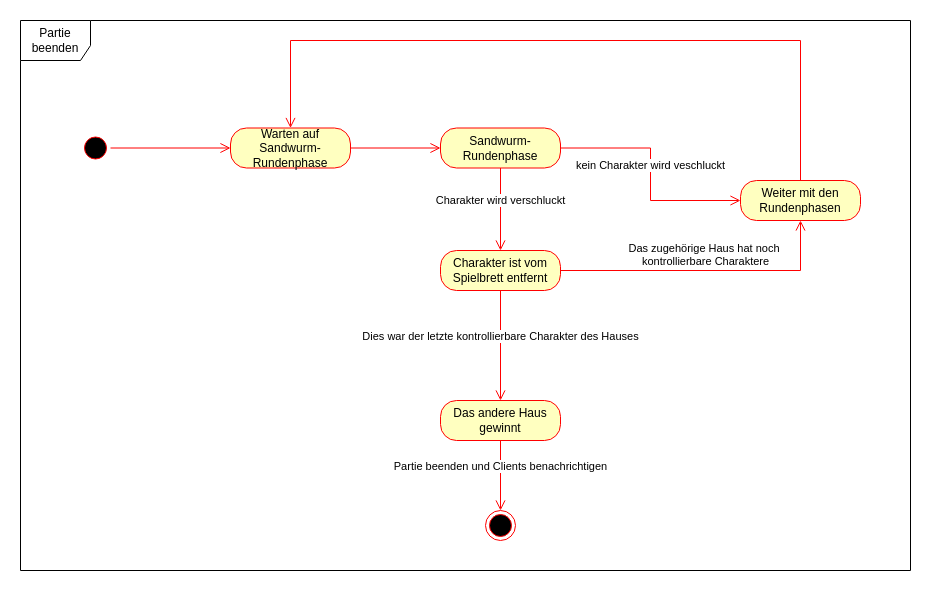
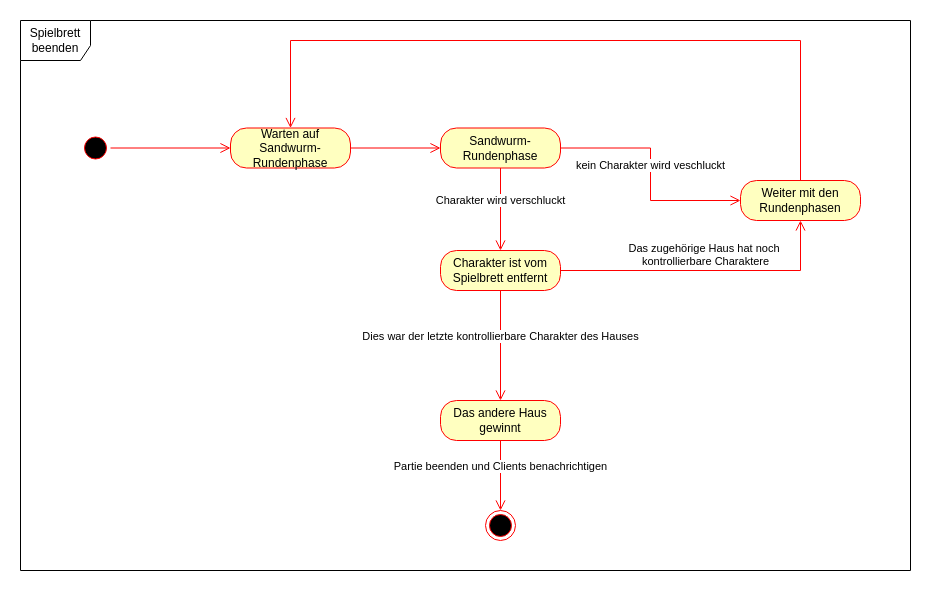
node "Partie beenden": label "Partie beenden" -> "Spielbrett beenden"
